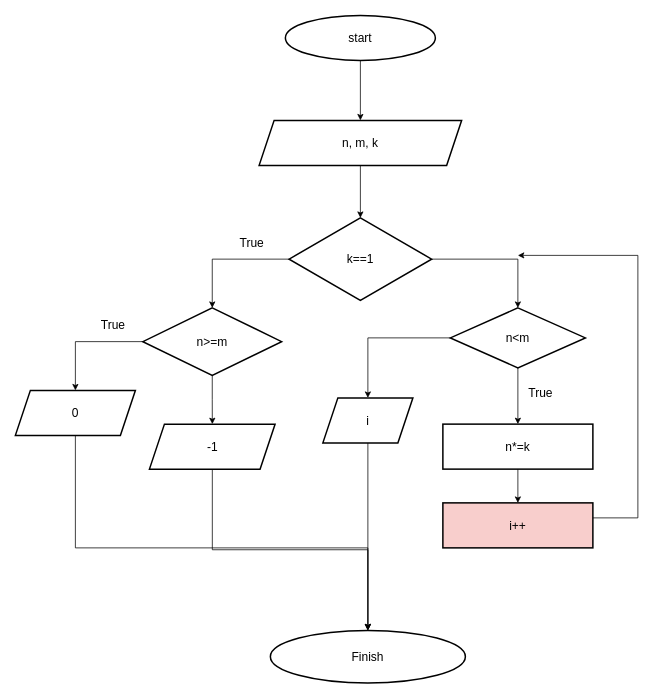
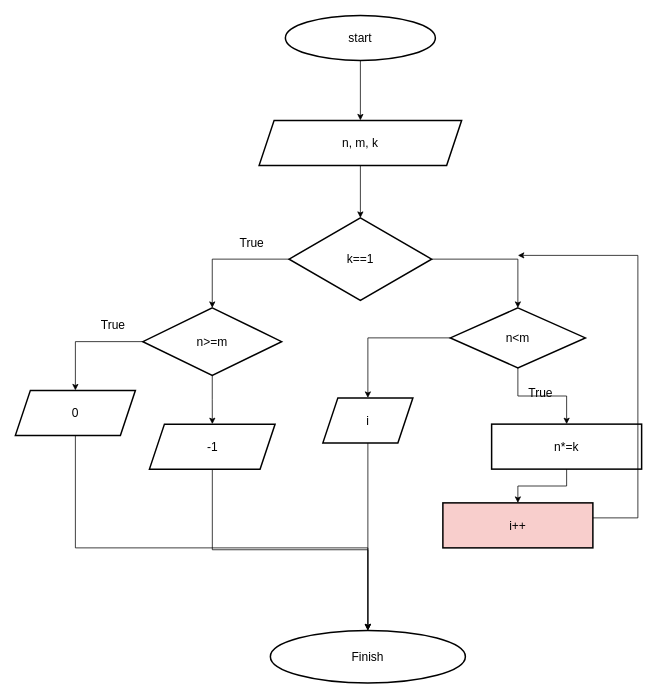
node "n*=k": moved (518, 447) -> (567, 447)
